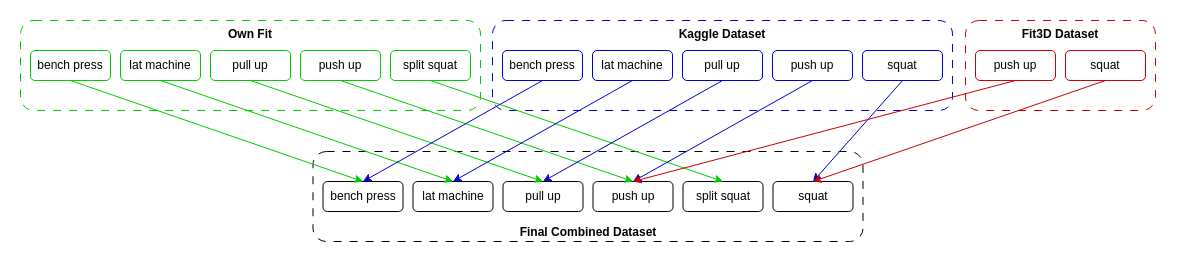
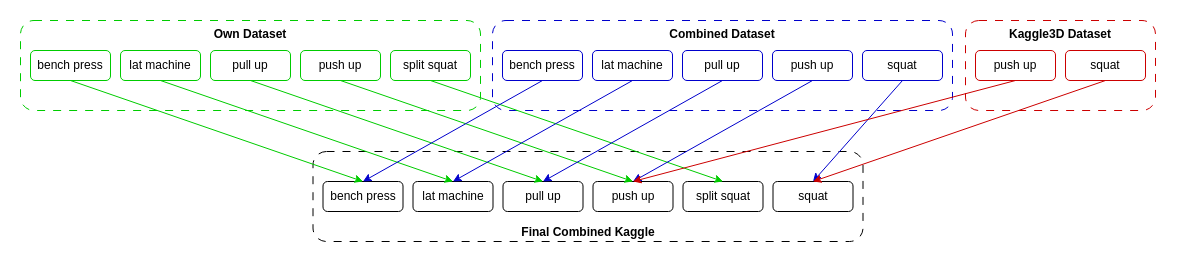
node "Own Fit": label "Own Fit" -> "Own Dataset"
node "Kaggle Dataset": label "Kaggle Dataset" -> "Combined Dataset"
node "Fit3D Dataset": label "Fit3D Dataset" -> "Kaggle3D Dataset"
node "Final Combined Dataset": label "Final Combined Dataset" -> "Final Combined Kaggle"
